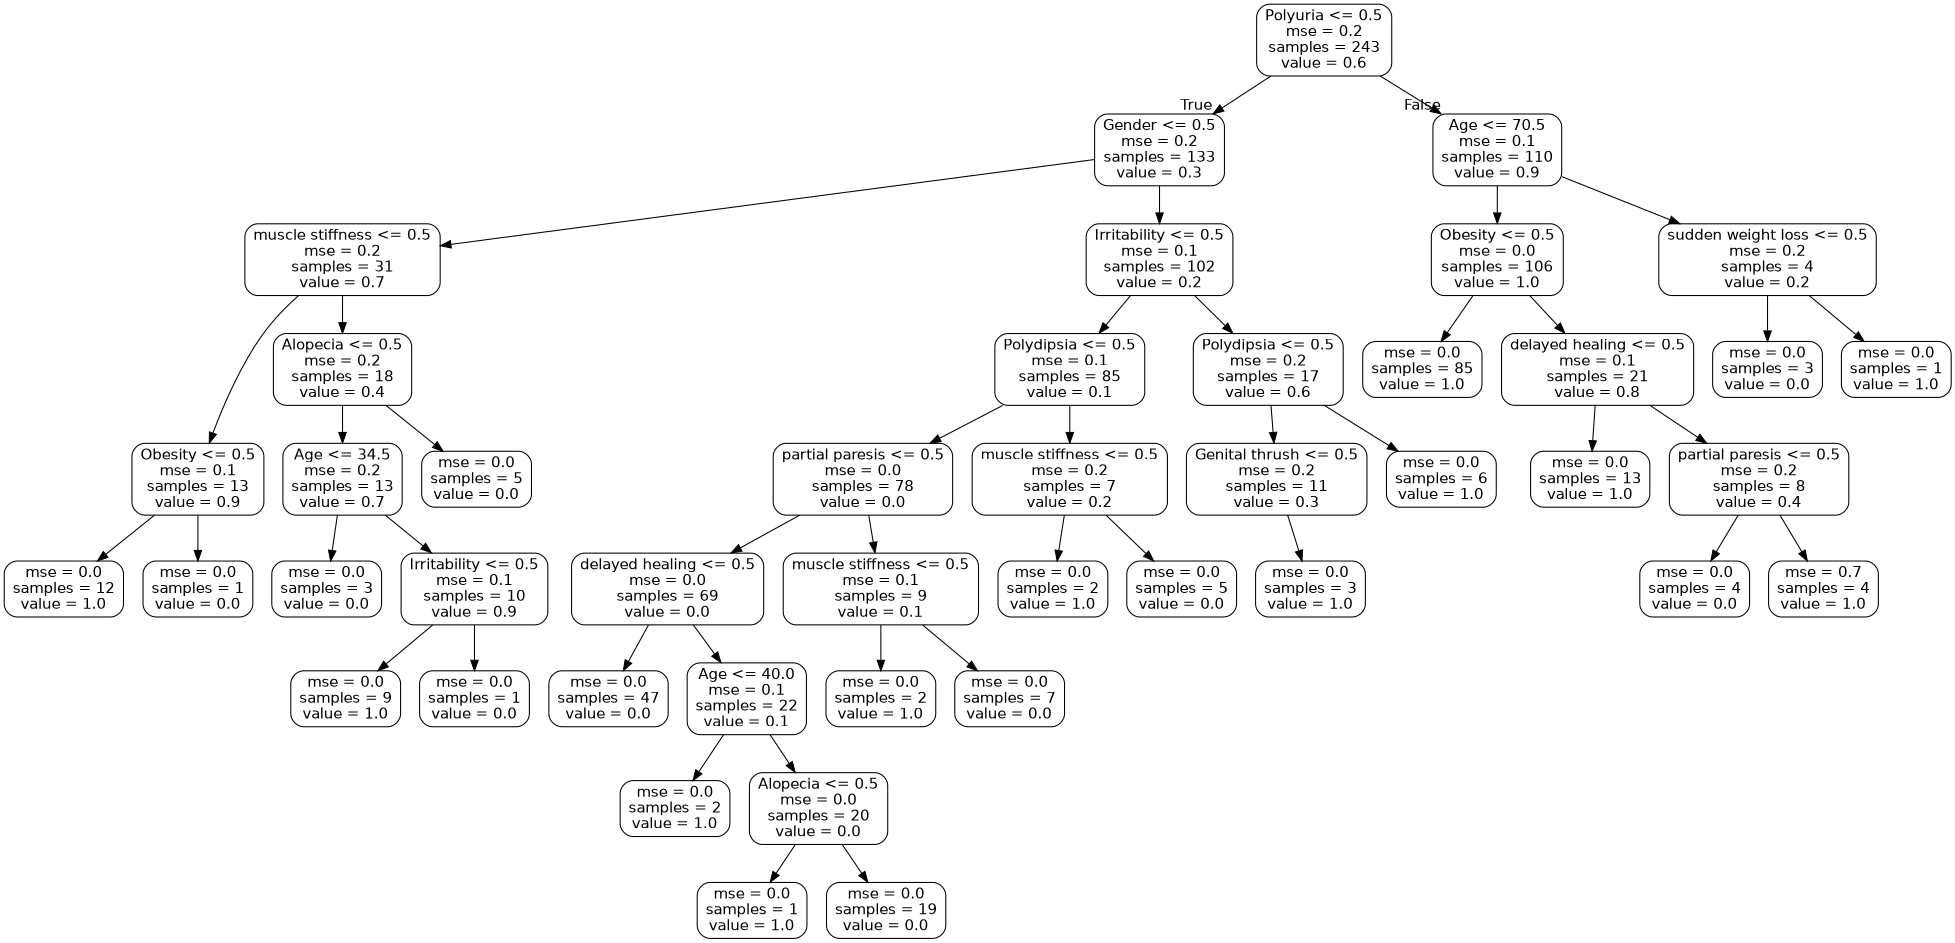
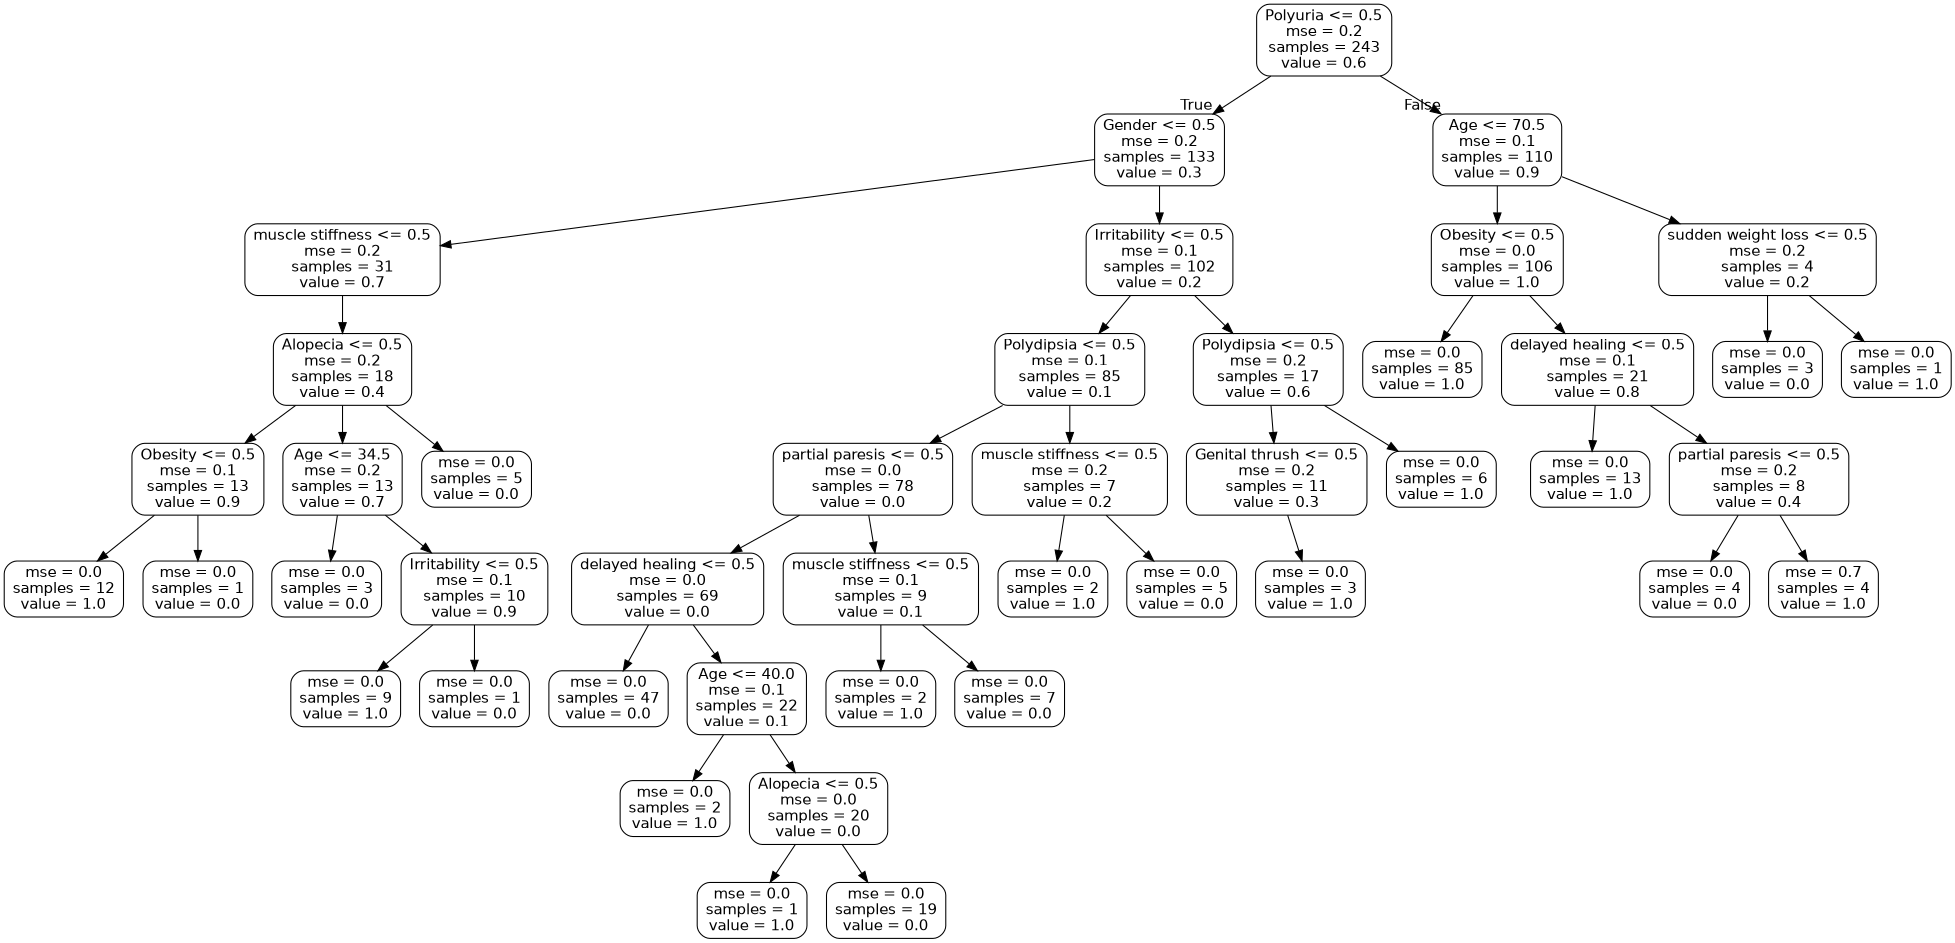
edge "muscle stiffness <= 0.5 mse = 0.2 samples = 31 value = 0.7" -> "Obesity <= 0.5 mse = 0.1 samples = 13 value = 0.9": now "Alopecia <= 0.5 mse = 0.2 samples = 18 value = 0.4" -> "Obesity <= 0.5 mse = 0.1 samples = 13 value = 0.9"
